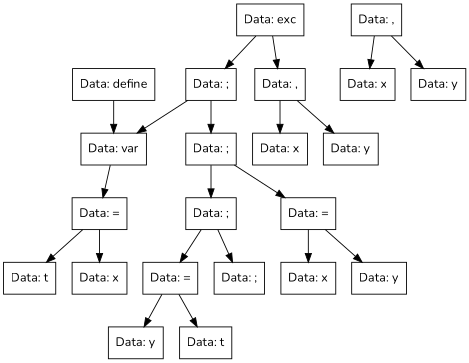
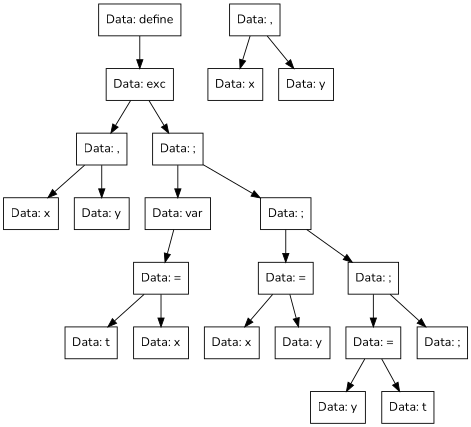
edge "Data: define" -> "Data: var": now "Data: define" -> "Data: exc"
